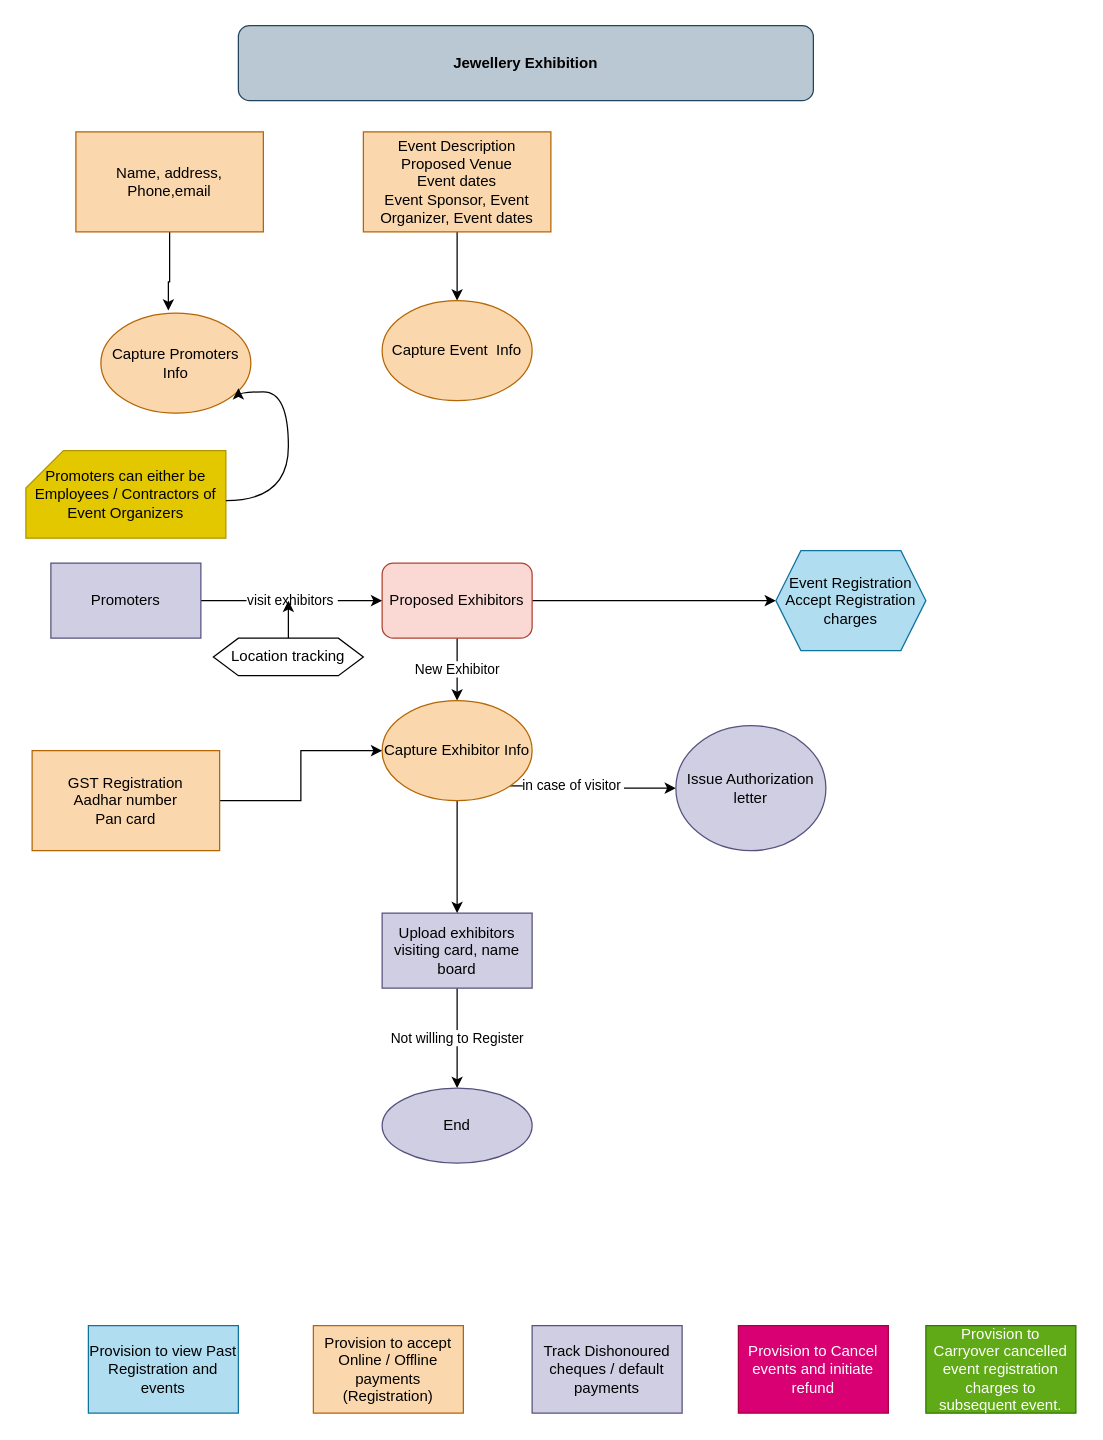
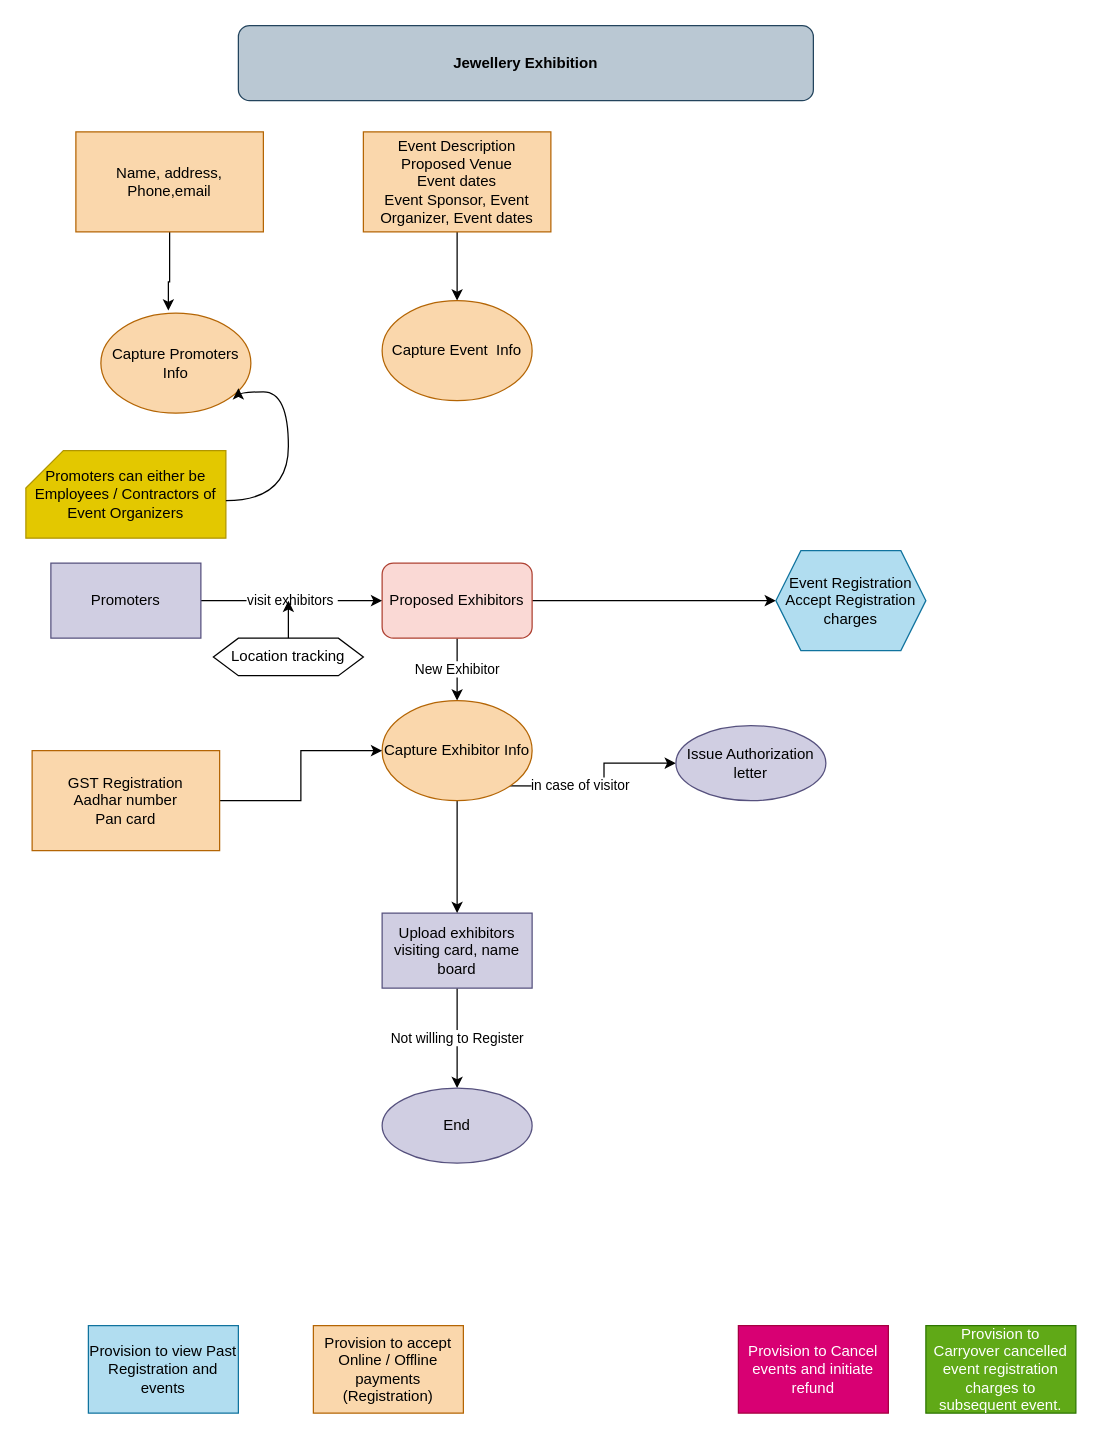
node "Issue Authorization letter": size 150x125 -> 150x75
node "Track Dishonoured cheques / default payments": removed
